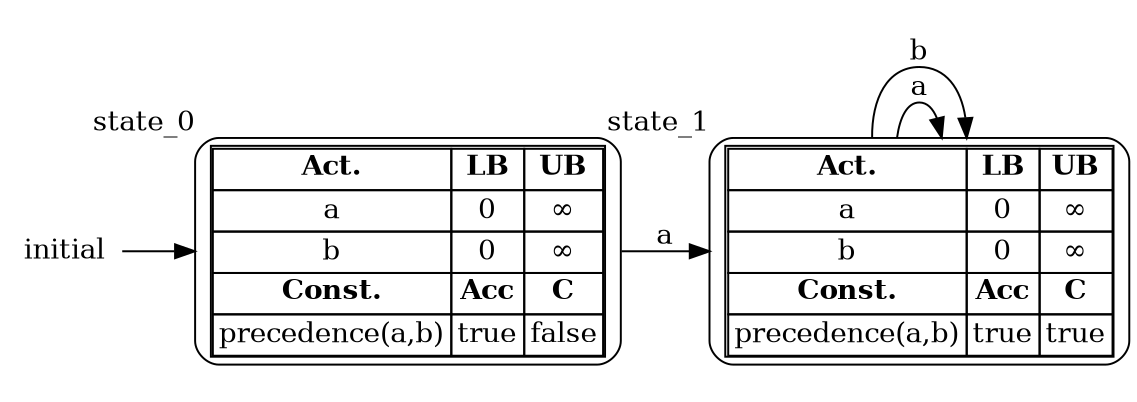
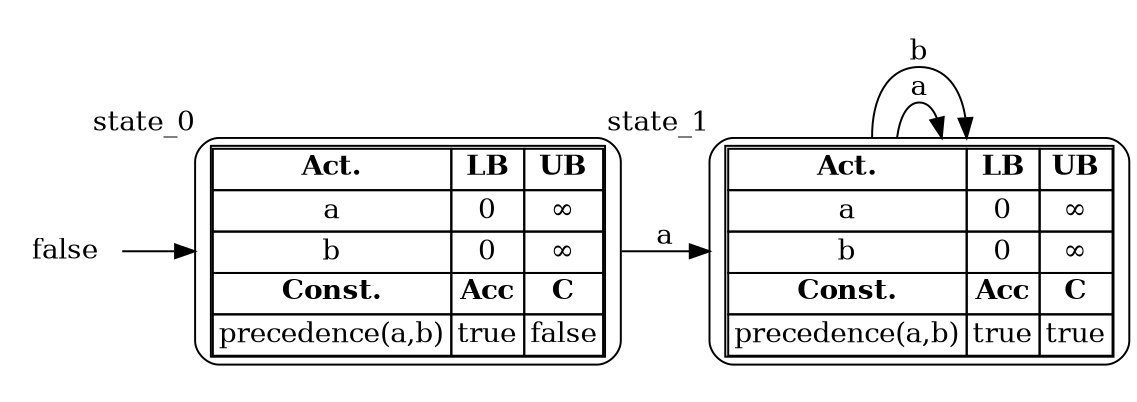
node "initial": label "initial" -> "false"
